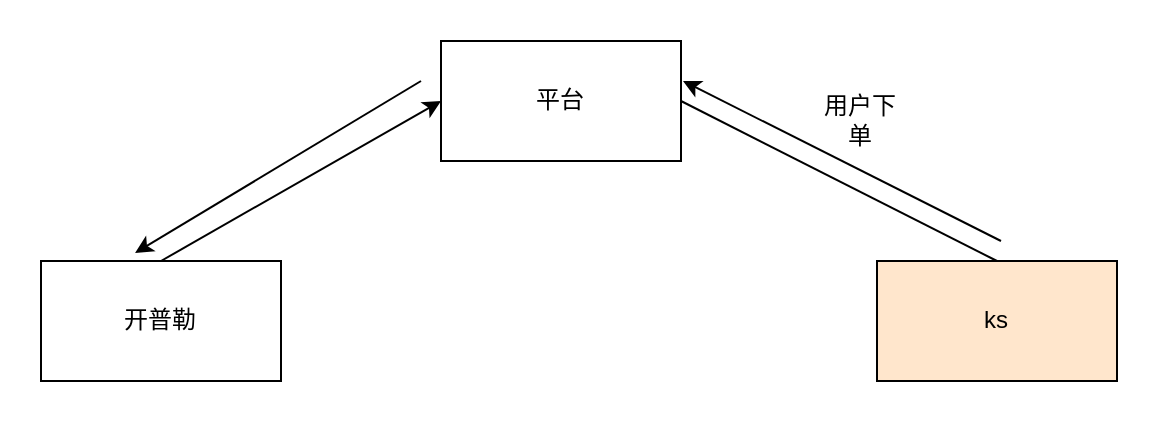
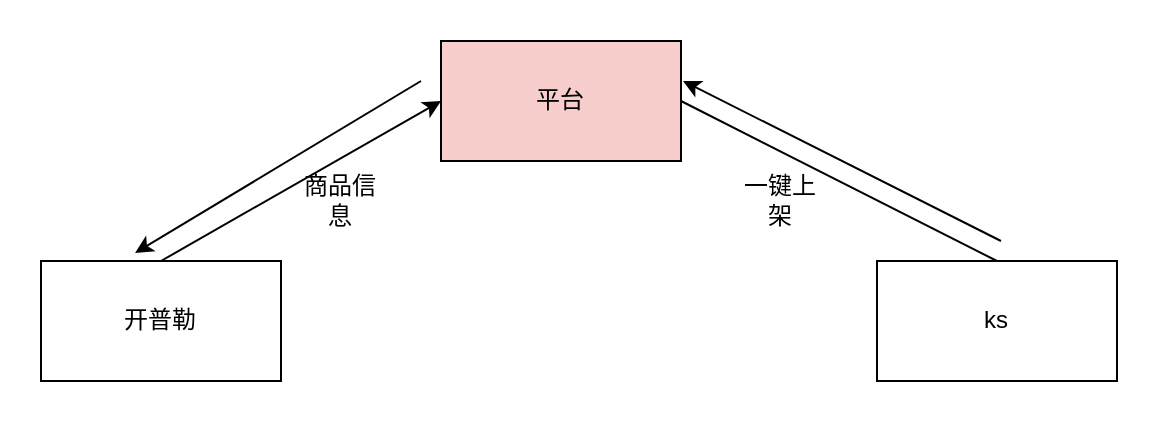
node "平台": fillcolor #ffffff -> #f8cecc
node "用户下单": removed
node "商品信息": added
node "一键上架": added
node "ks": fillcolor #ffe6cc -> #ffffff
